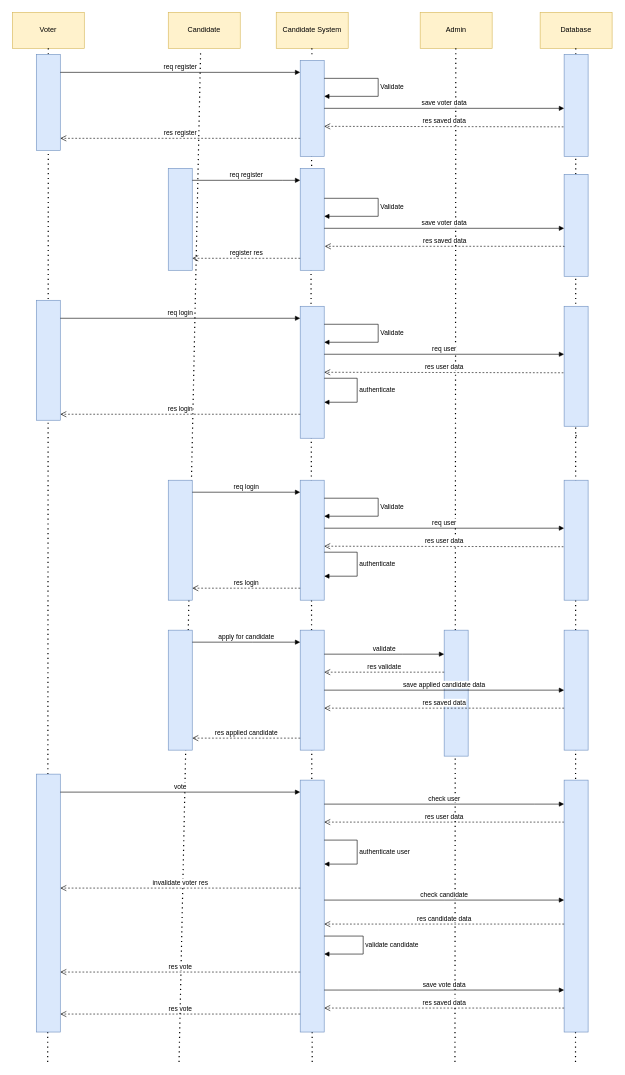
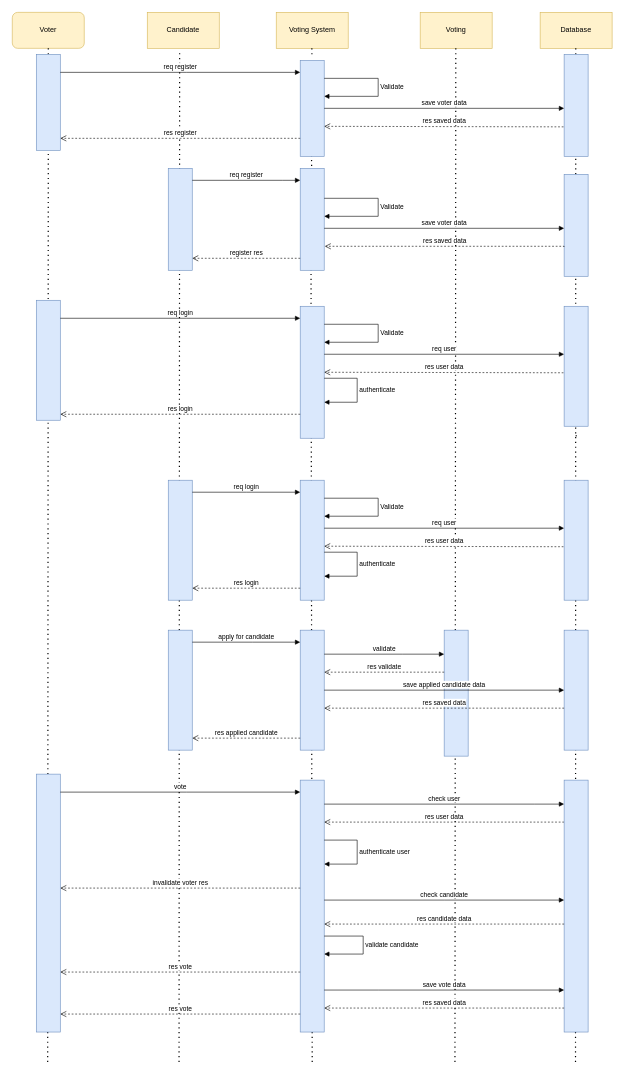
node "Voter": shape rectangle -> rounded rectangle
node "Candidate": moved (204, 30) -> (183, 30)
node "Candidate System": label "Candidate System" -> "Voting System"
node "Admin": label "Admin" -> "Voting"
